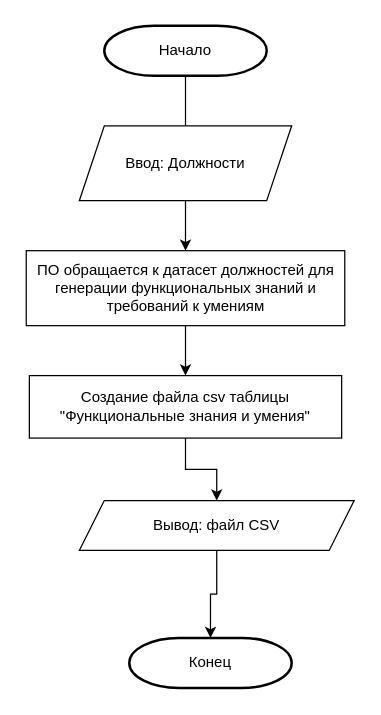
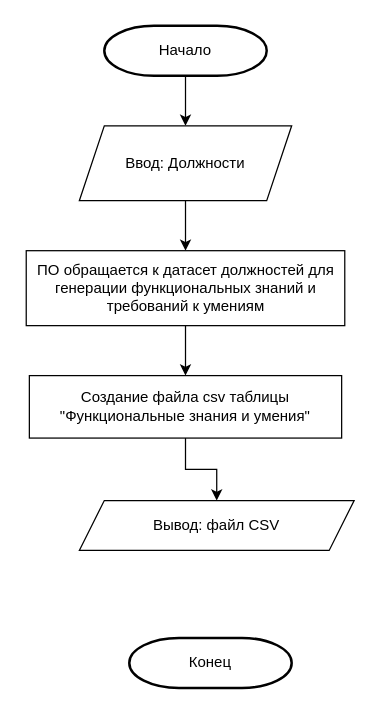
edge "Начало" -- "Ввод: Должности": arrowhead none -> classic
edge "Вывод: файл CSV" -> "Конец": removed
